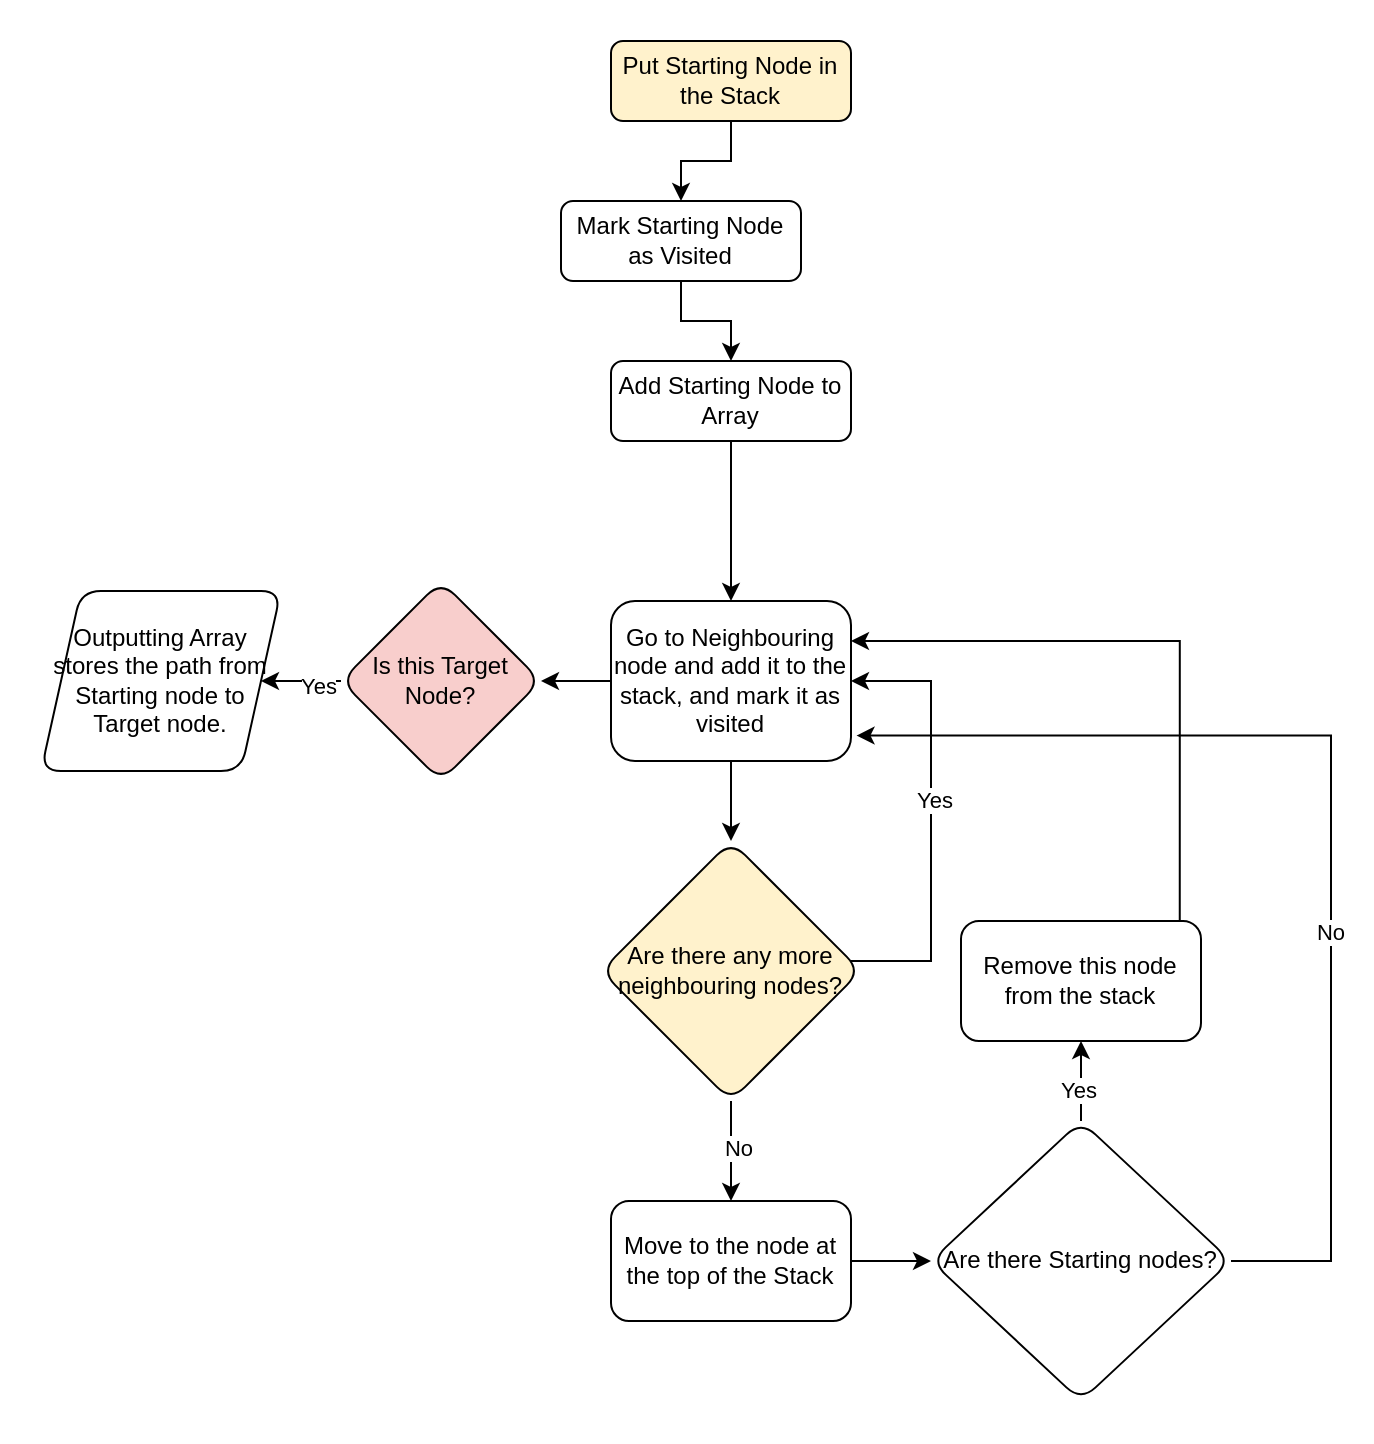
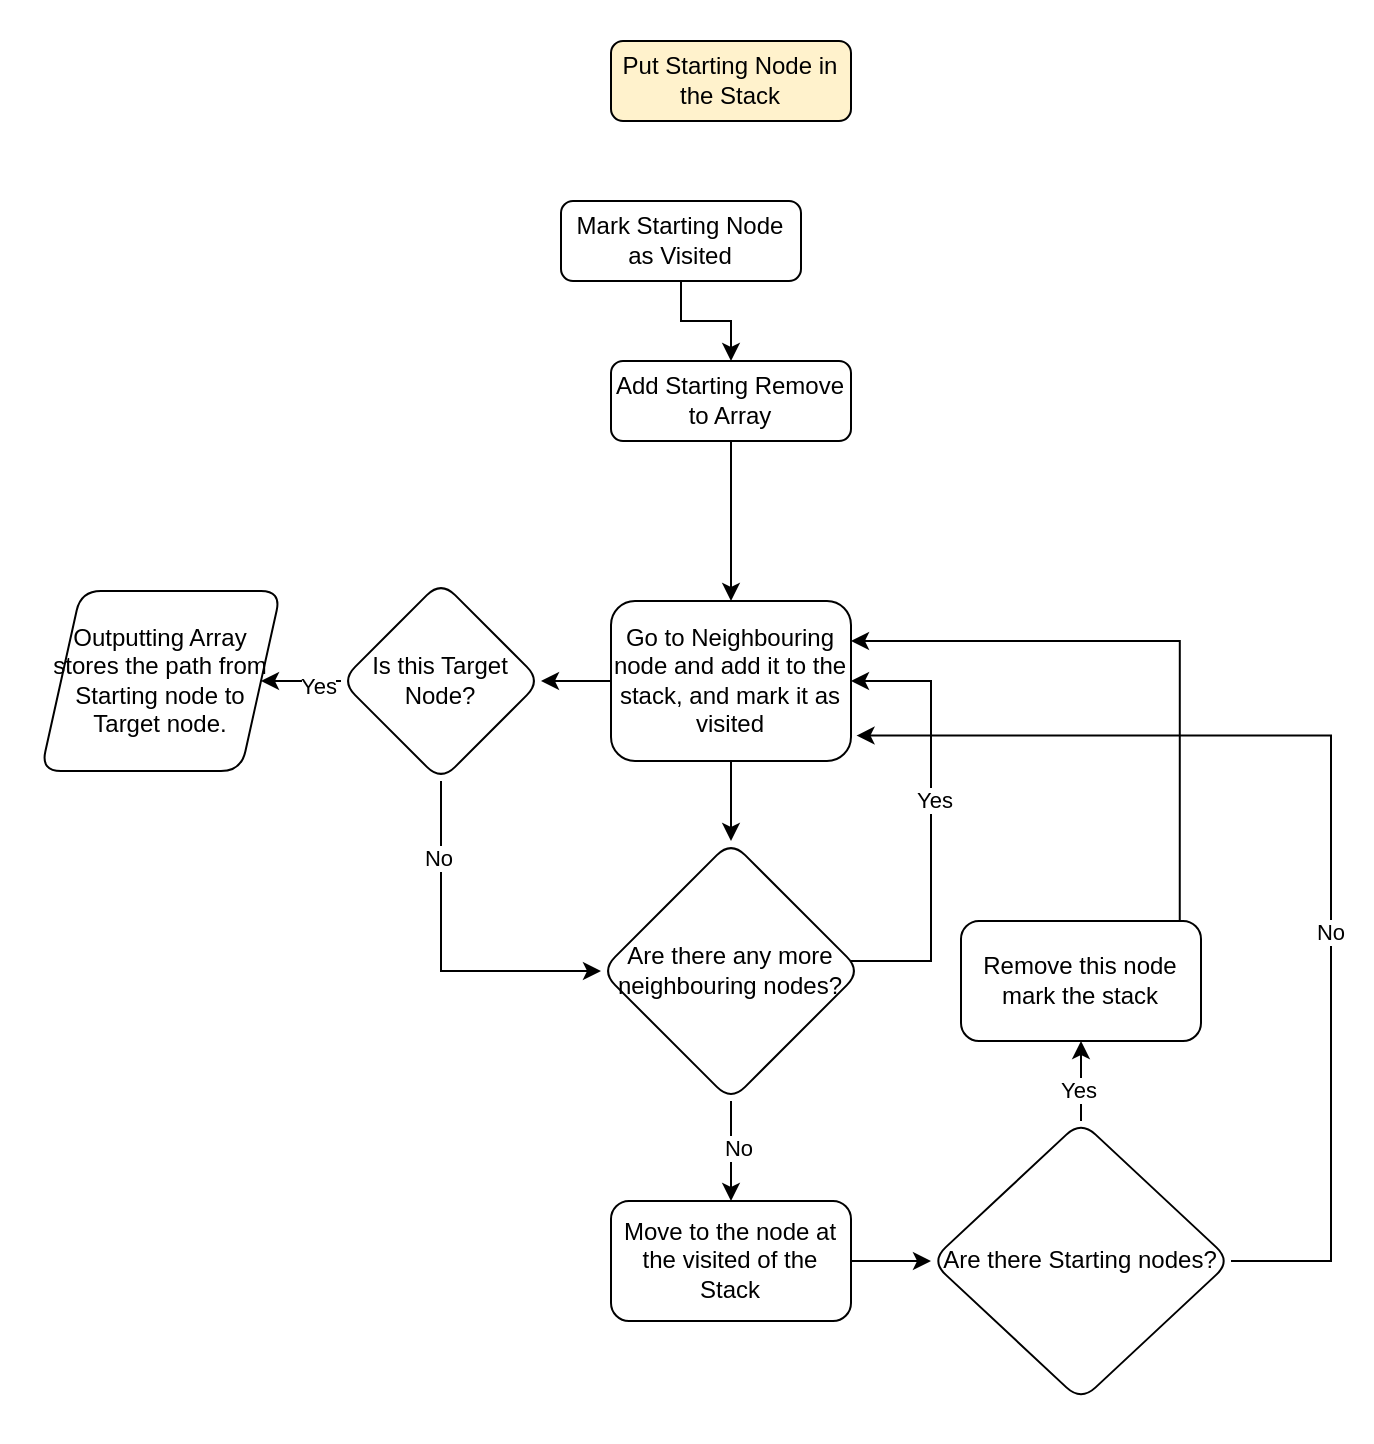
edge "Put Starting Node in the Stack" -> "Mark Starting Node as Visited": removed
node "Add Starting Node to Array": label "Add Starting Node to Array" -> "Add Starting Remove to Array"
node "Is this Target Node?": fillcolor #f8cecc -> #ffffff
edge "Is this Target Node?" -> "Are there any more neighbouring nodes?": added, label "No"
node "Are there any more neighbouring nodes?": fillcolor #fff2cc -> #ffffff
node "Remove this node from the stack": label "Remove this node from the stack" -> "Remove this node mark the stack"
node "Move to the node at the top of the Stack": label "Move to the node at the top of the Stack" -> "Move to the node at the visited of the Stack"
